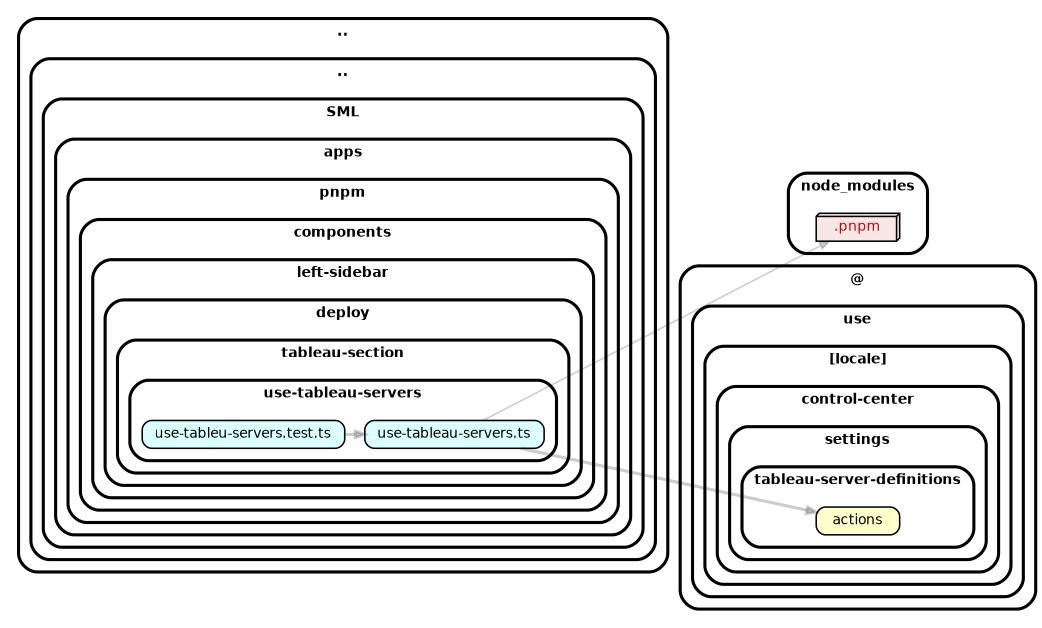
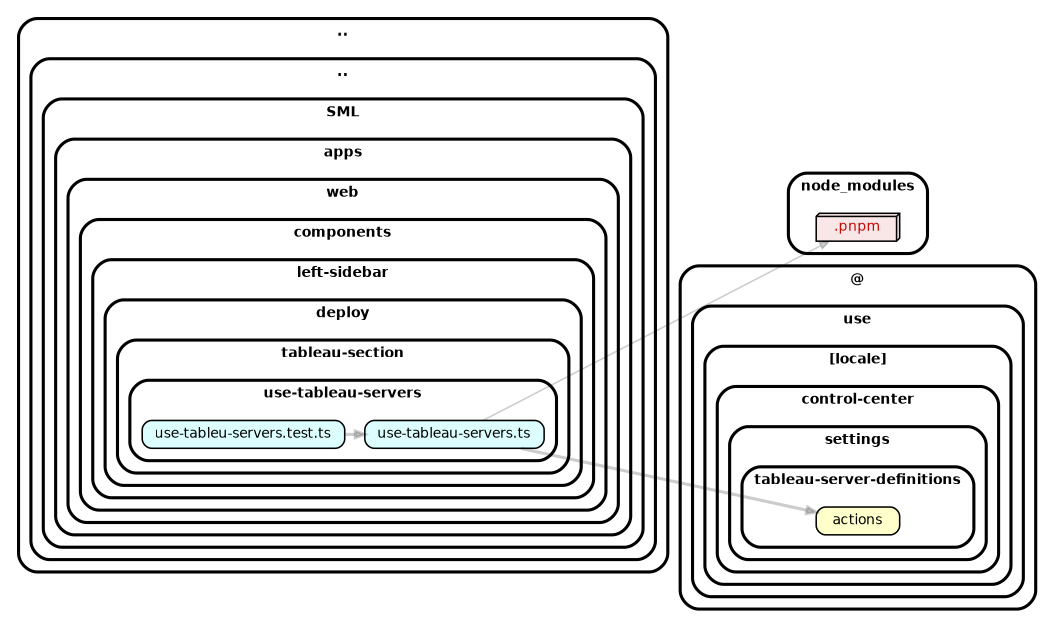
cluster "pnpm": label "pnpm" -> "web"
